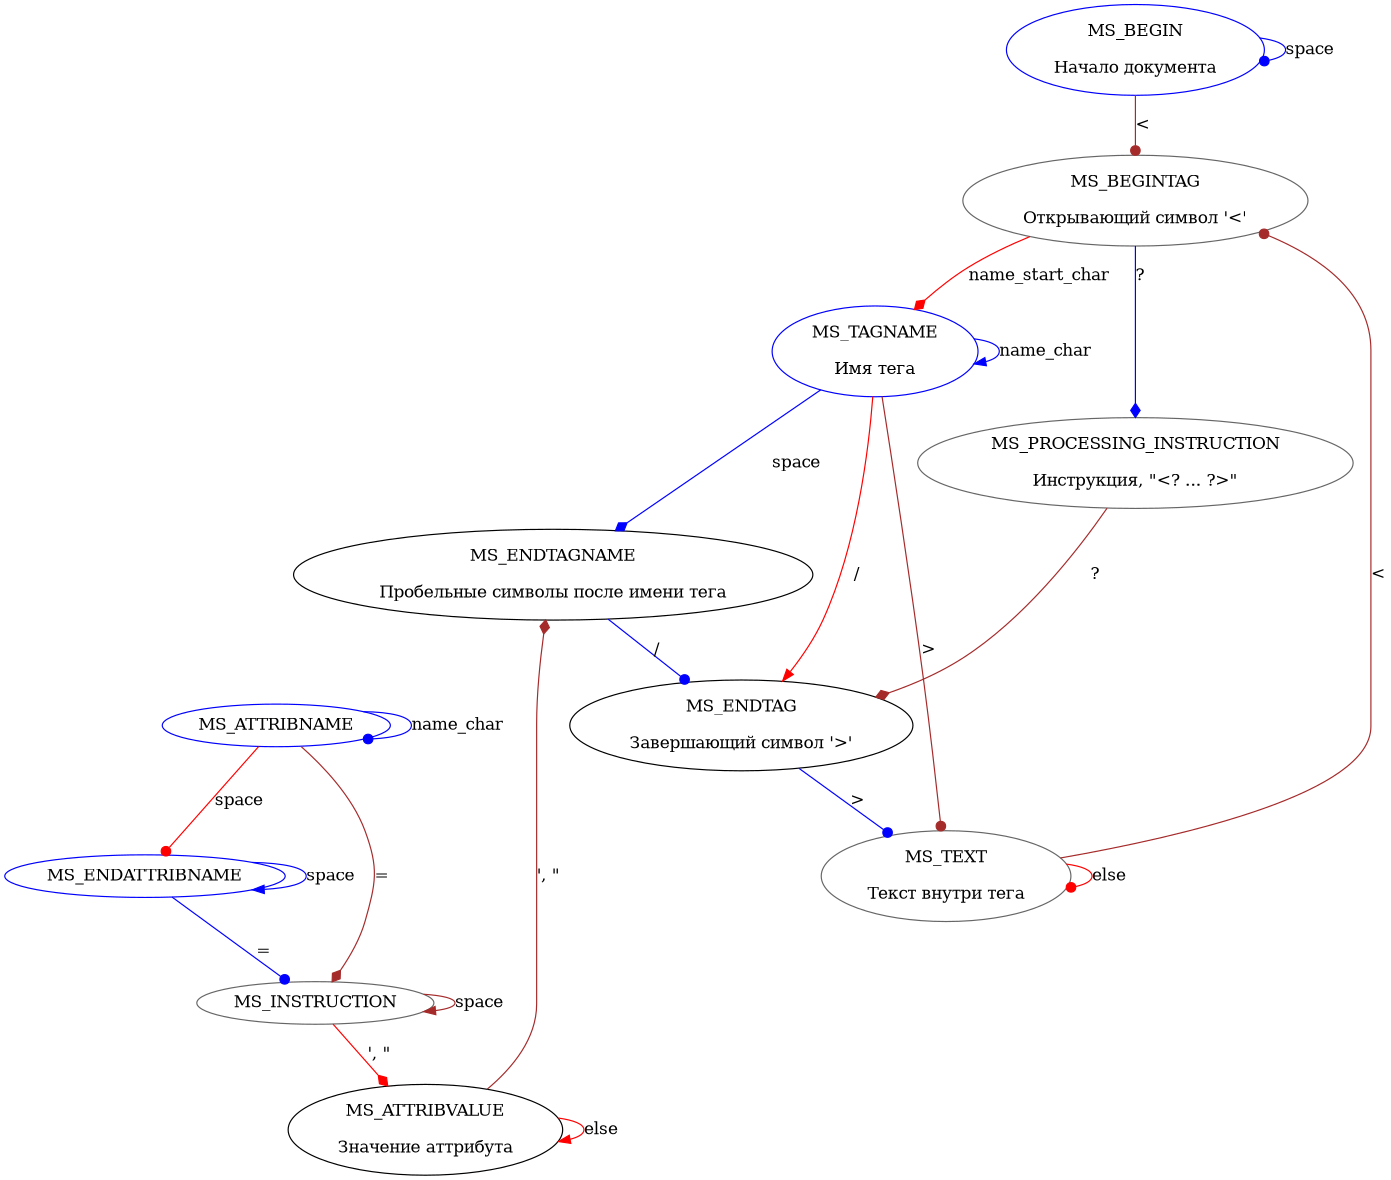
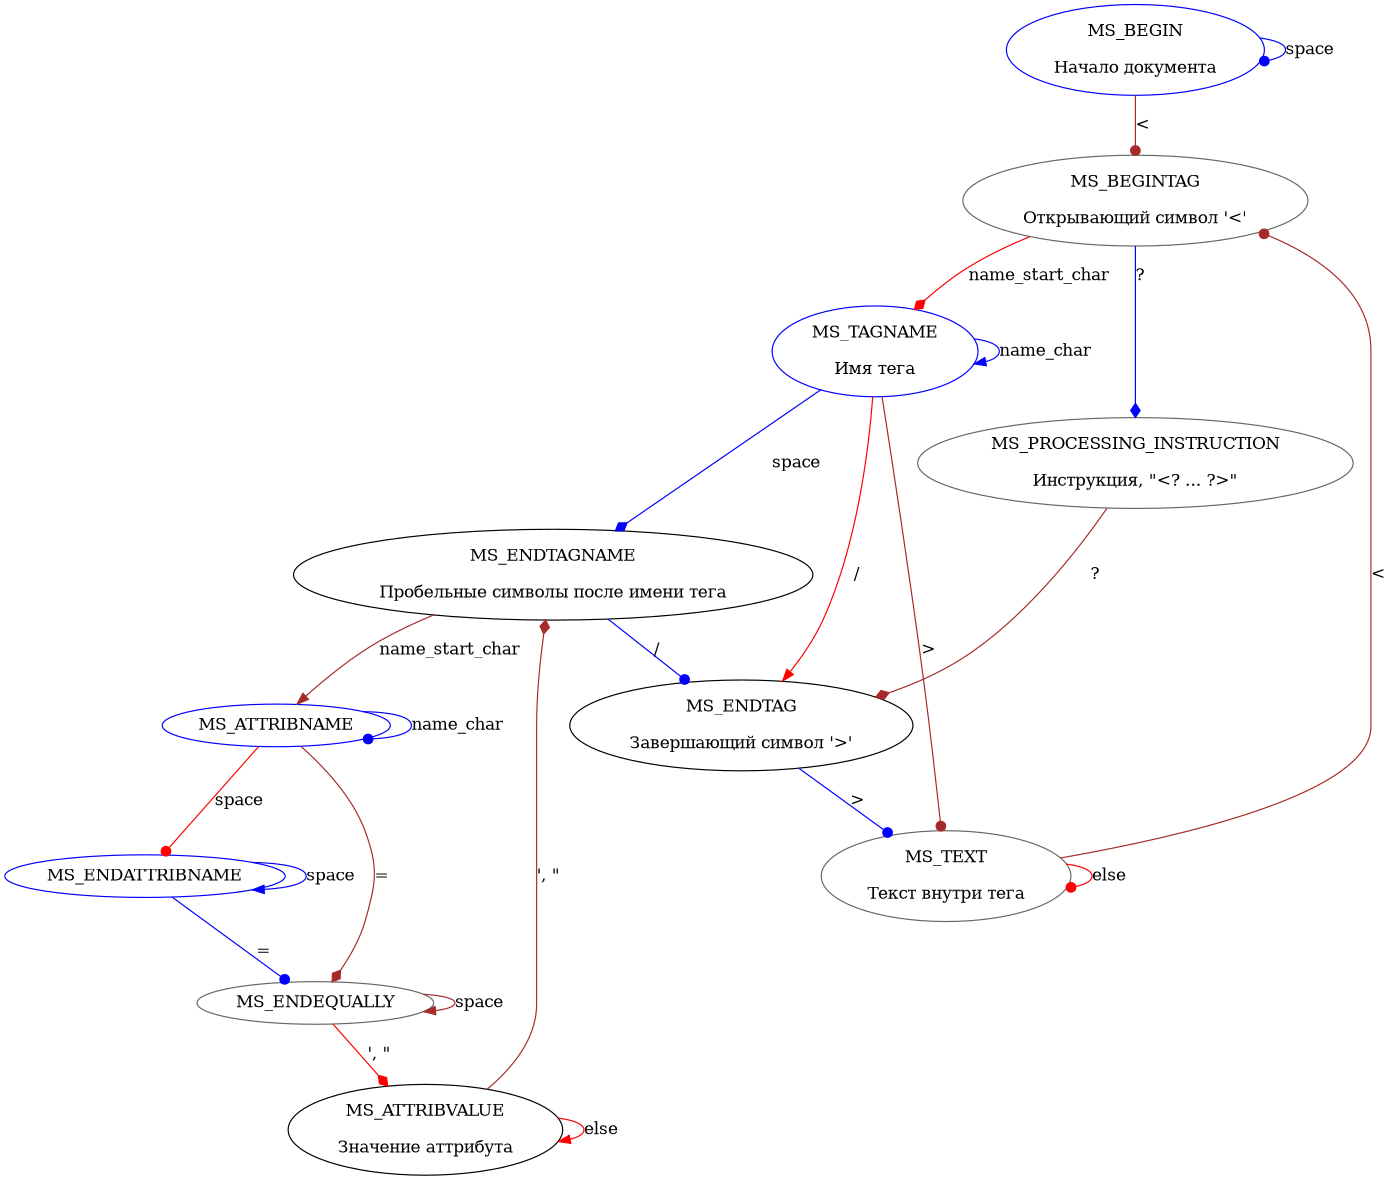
edge "MS_ENDTAGNAME Пробельные символы после имени тега" -> "MS_ATTRIBNAME": added, label "name_start_char"
node "MS_INSTRUCTION": label "MS_INSTRUCTION" -> "MS_ENDEQUALLY"
